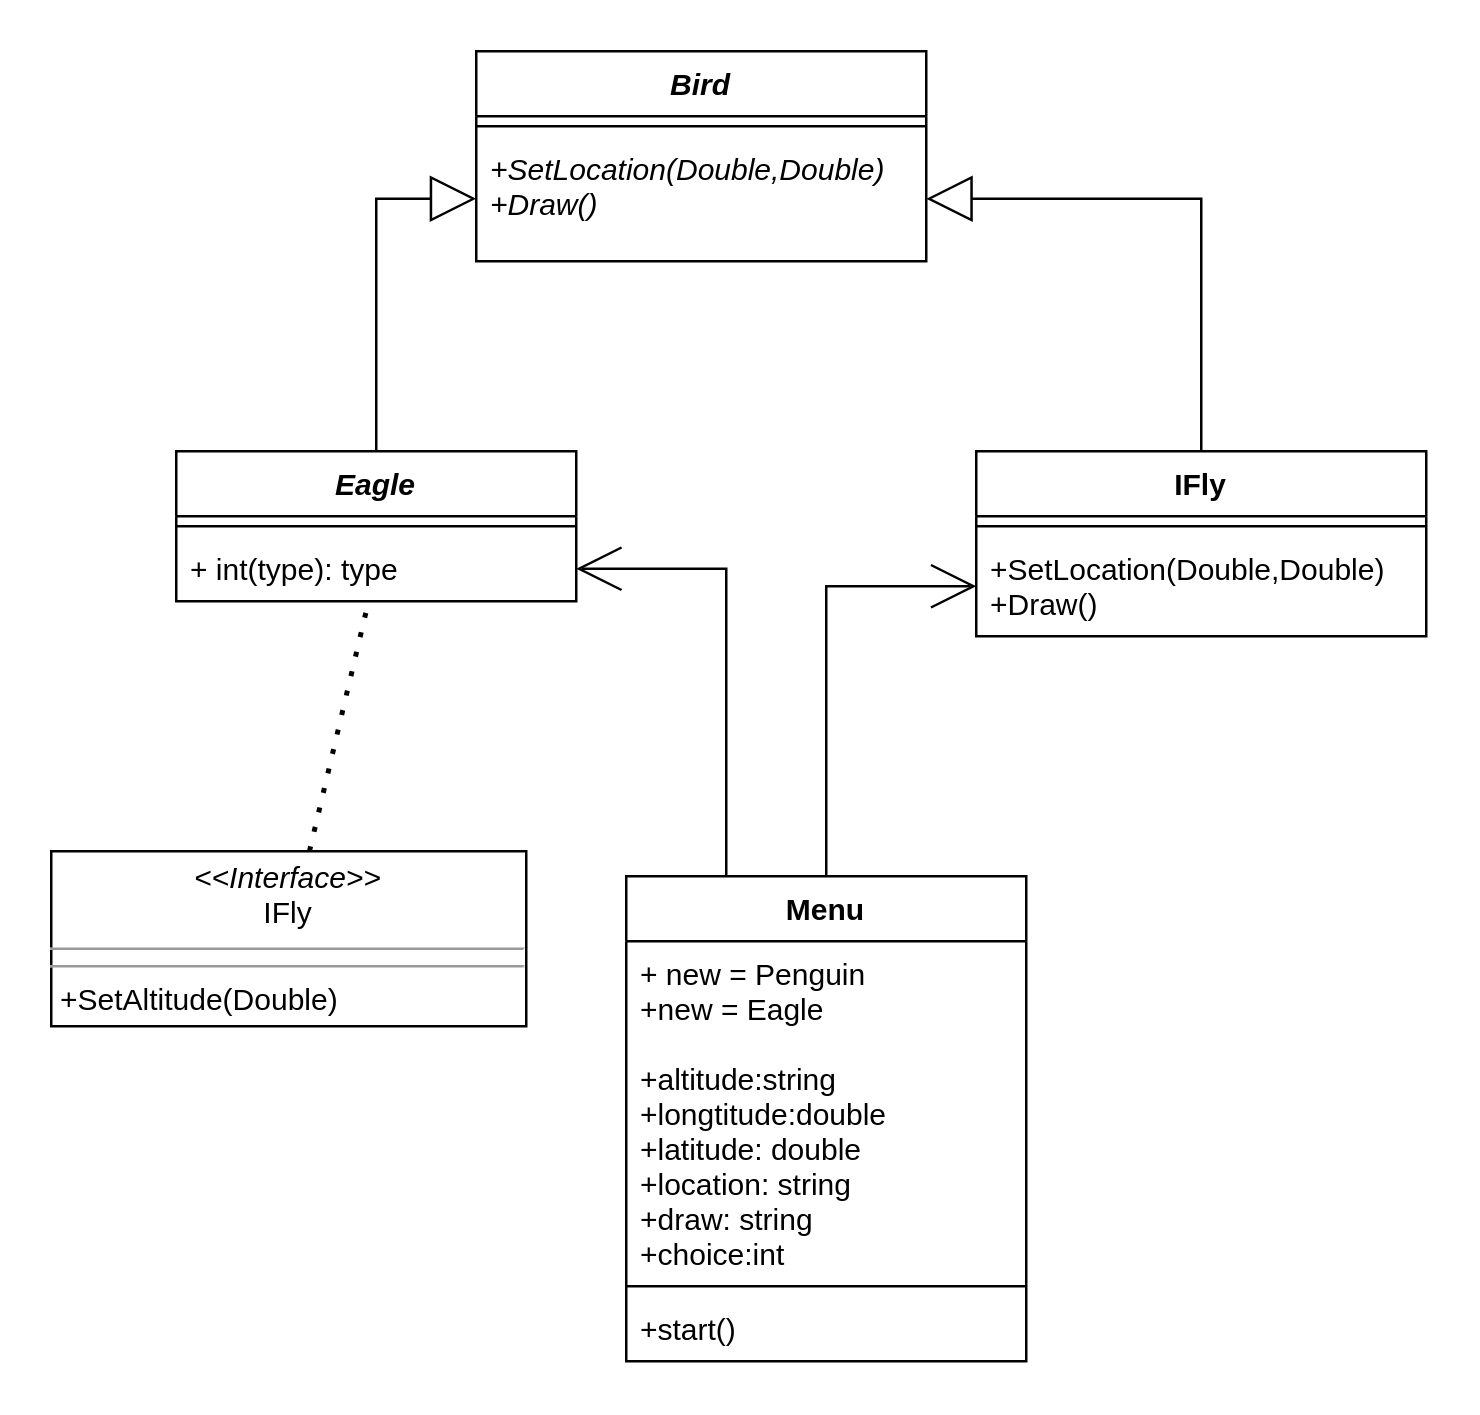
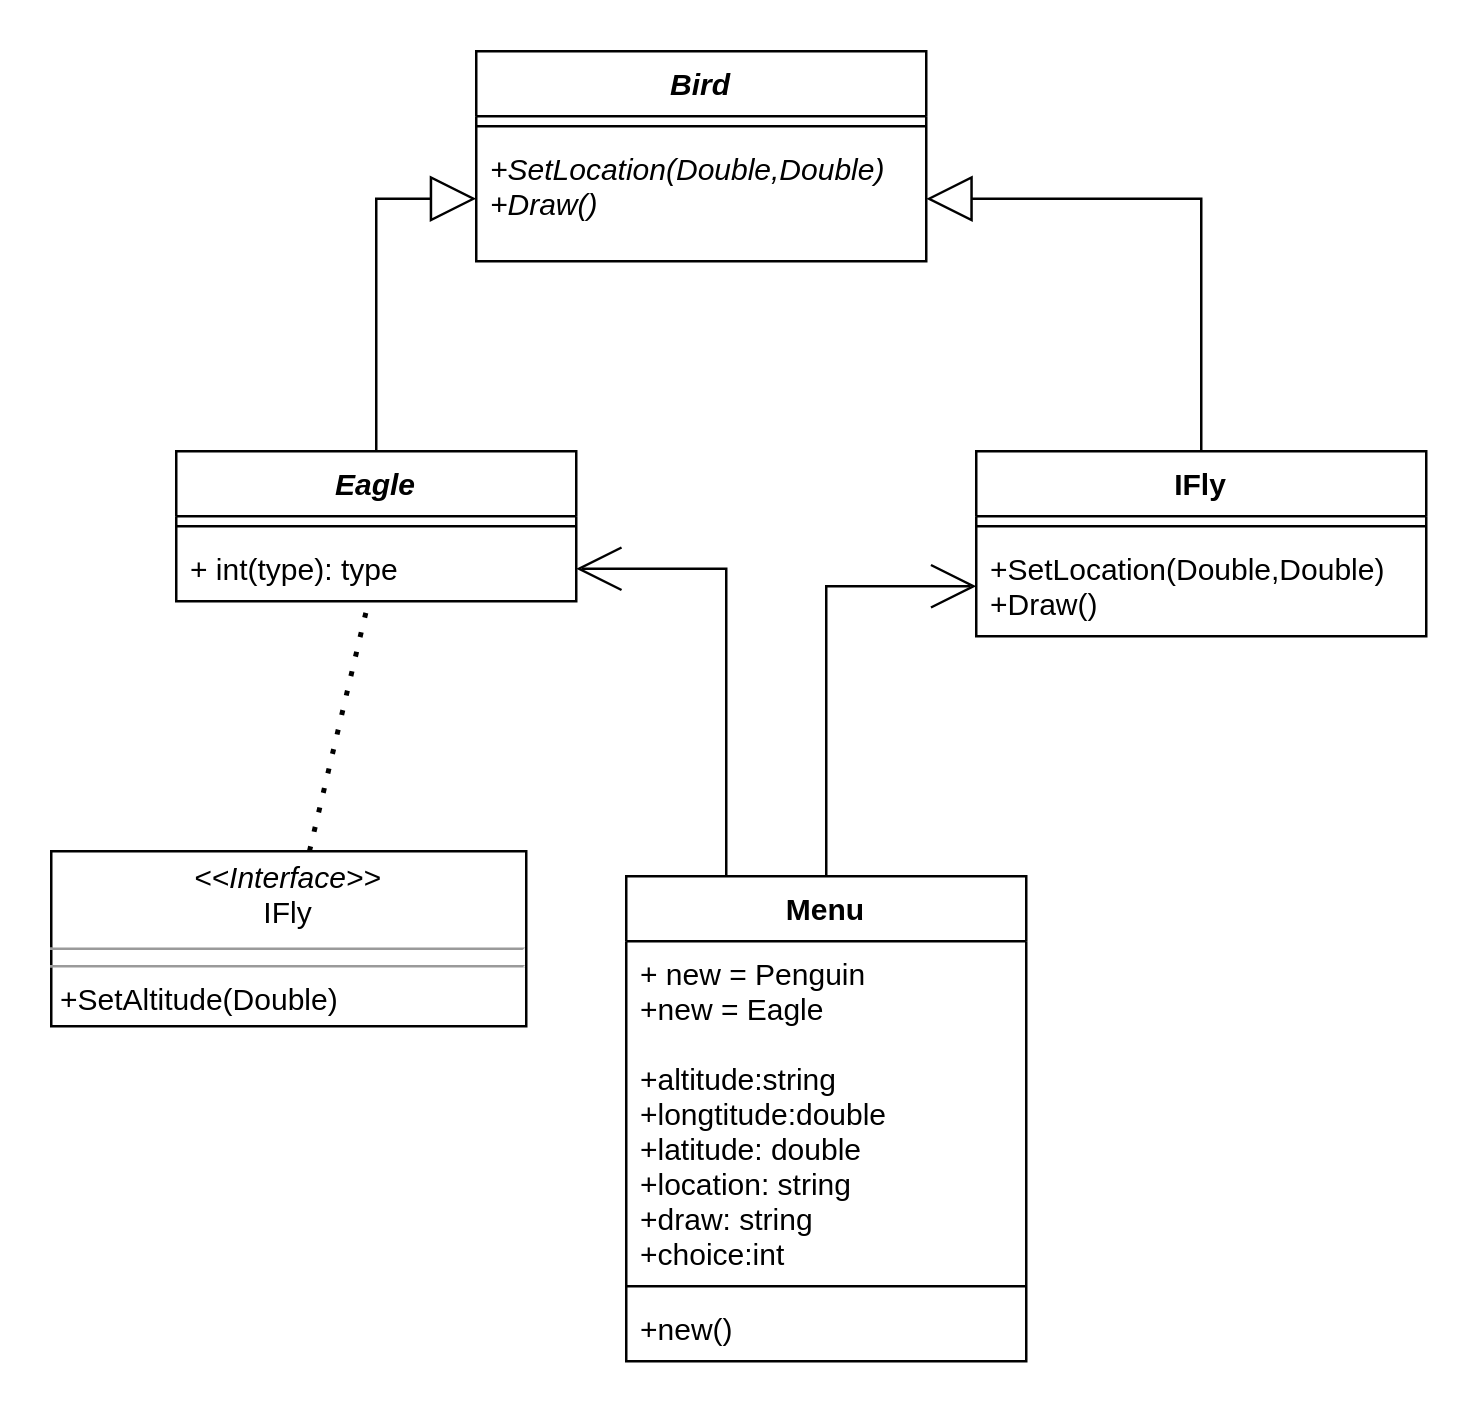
node "+start()": label "+start()" -> "+new()"
